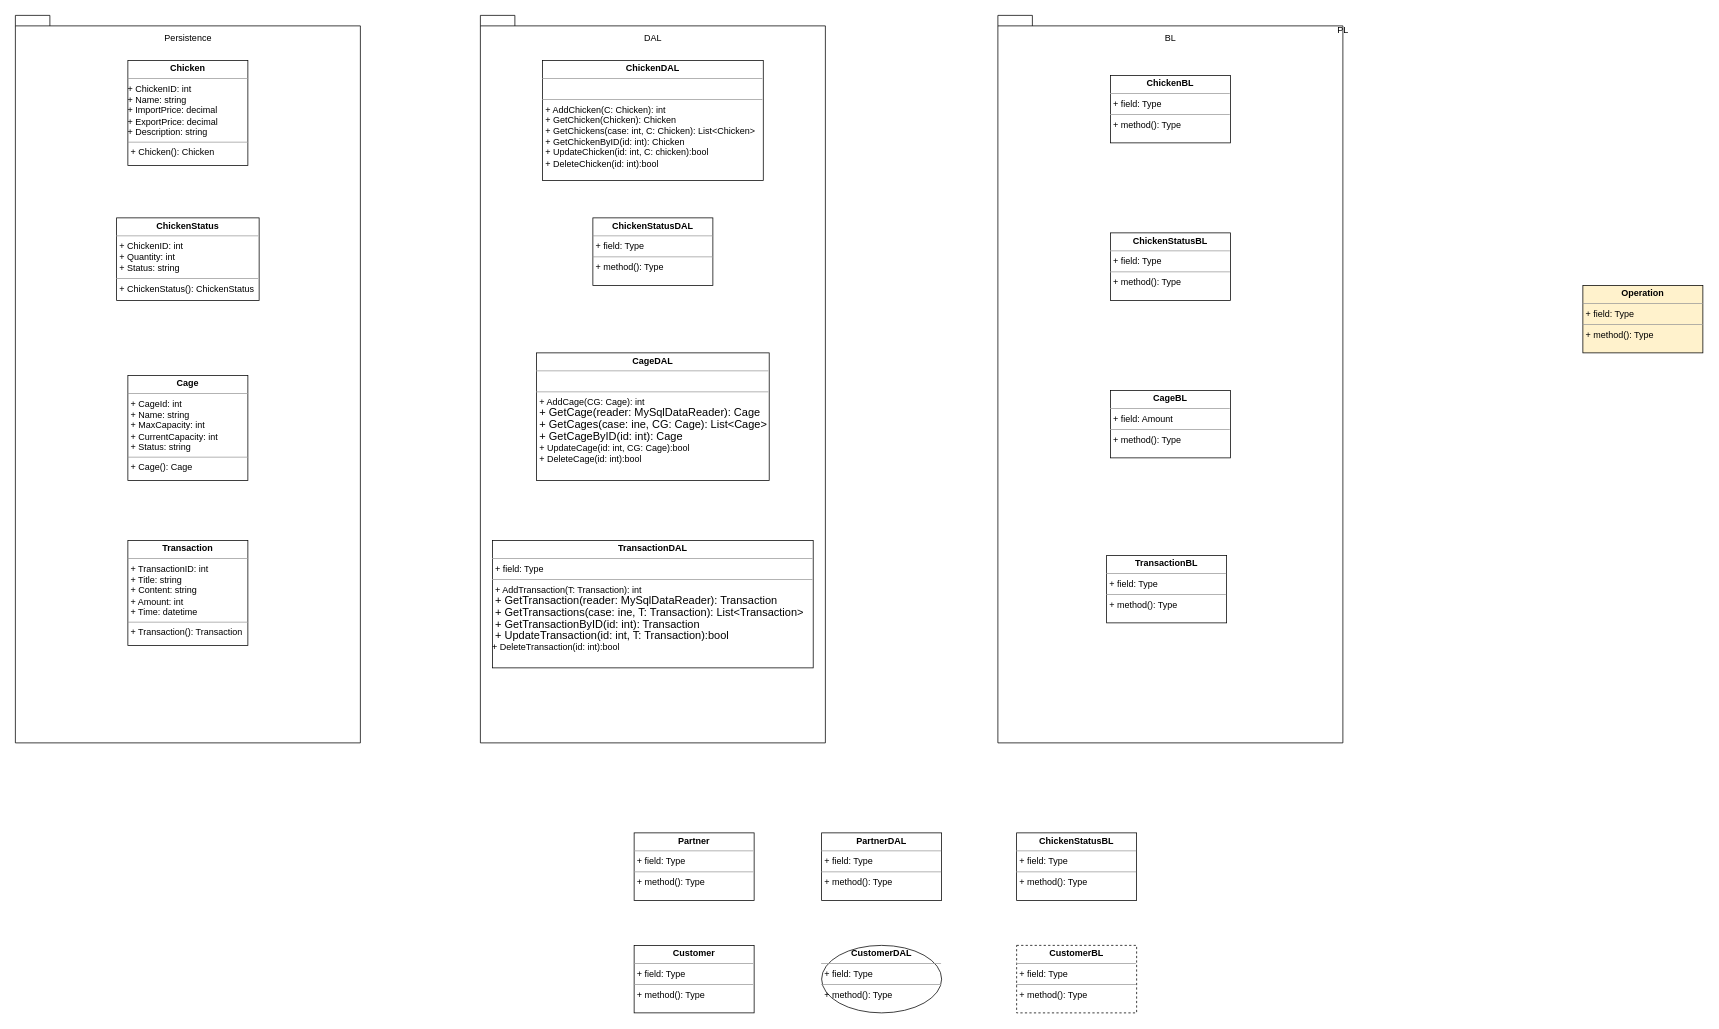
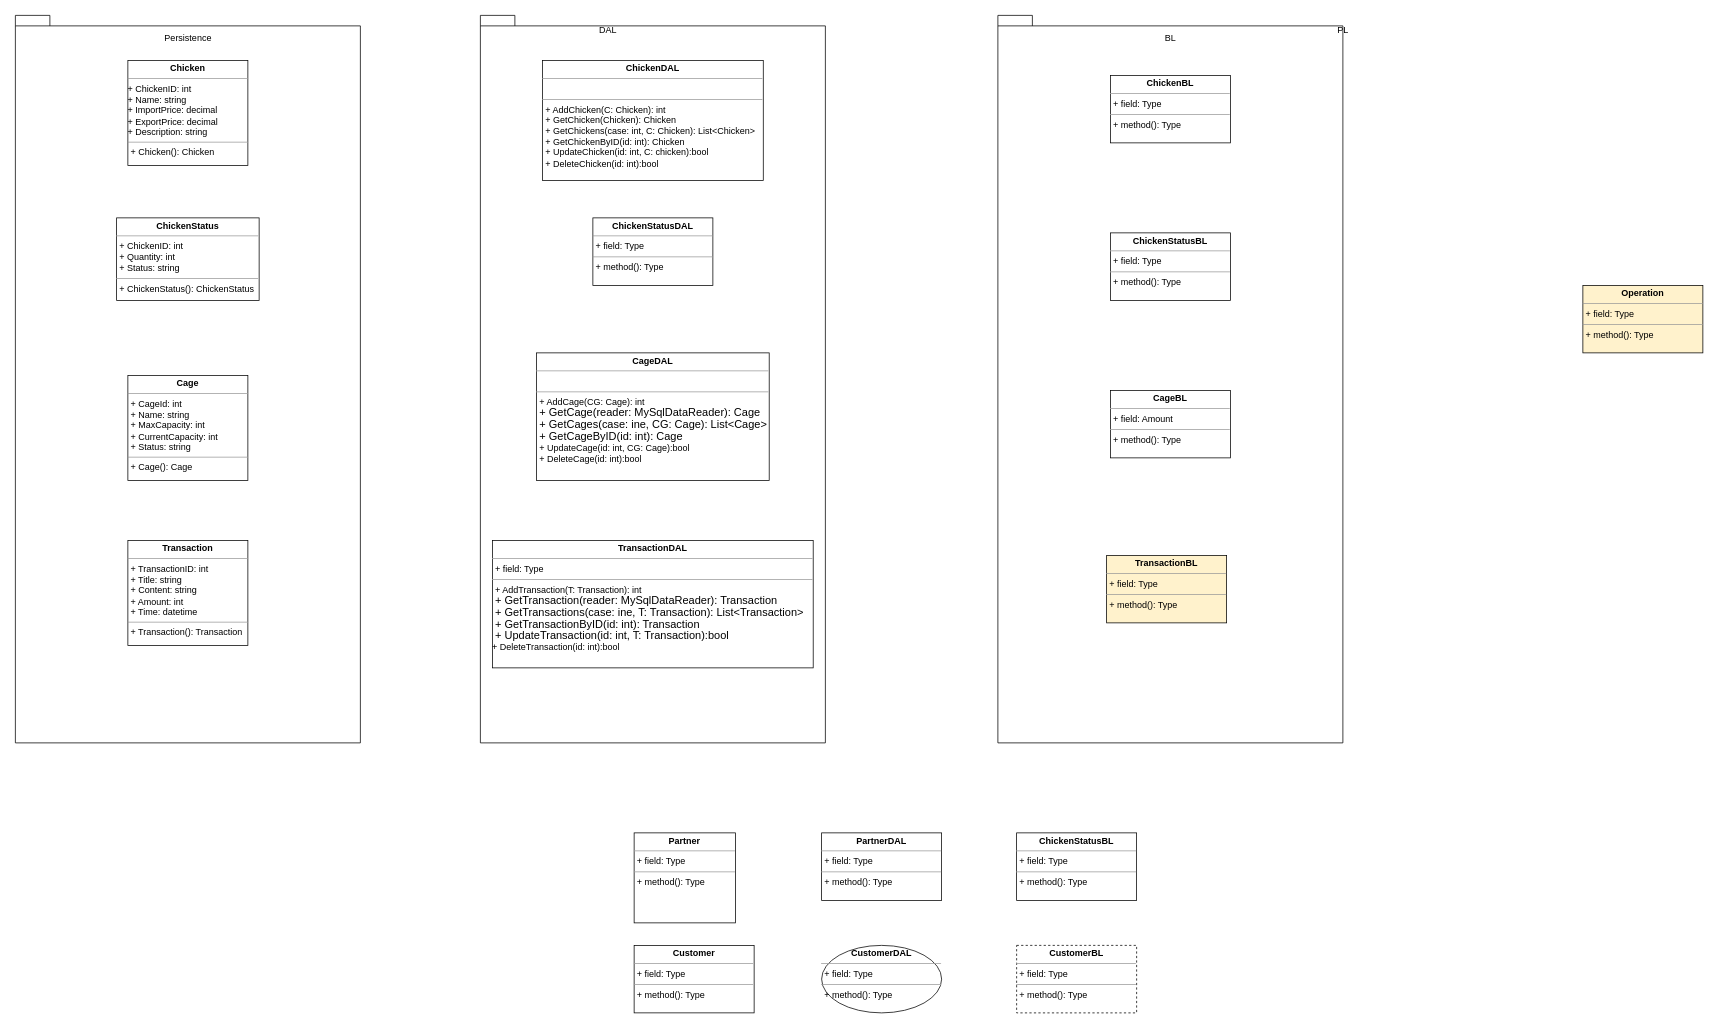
node "DAL": moved (653, 38) -> (608, 30)
node "TransactionBL + field: Type + method(): Type": fillcolor #ffffff -> #fff2cc
node "Partner + field: Type + method(): Type": size 120x68 -> 101x90
